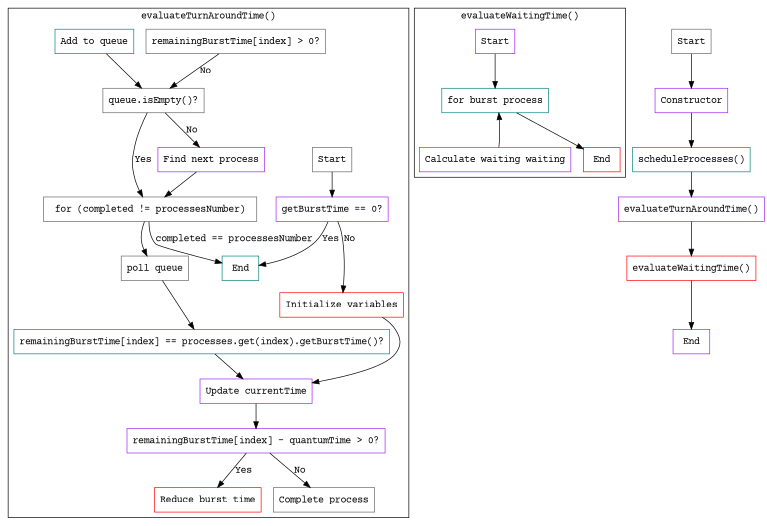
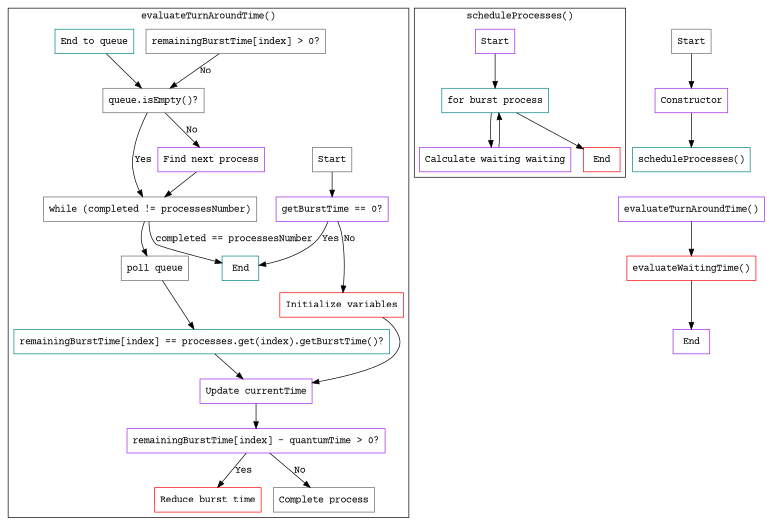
cluster "evaluateWaitingTime()": label "evaluateWaitingTime()" -> "scheduleProcesses()"
node "Add to queue": label "Add to queue" -> "End to queue"
edge "for burst process" -> "Calculate waiting waiting": added
edge "scheduleProcesses()" -> "evaluateTurnAroundTime()": removed
node "for (completed != processesNumber)": label "for (completed != processesNumber)" -> "while (completed != processesNumber)"
